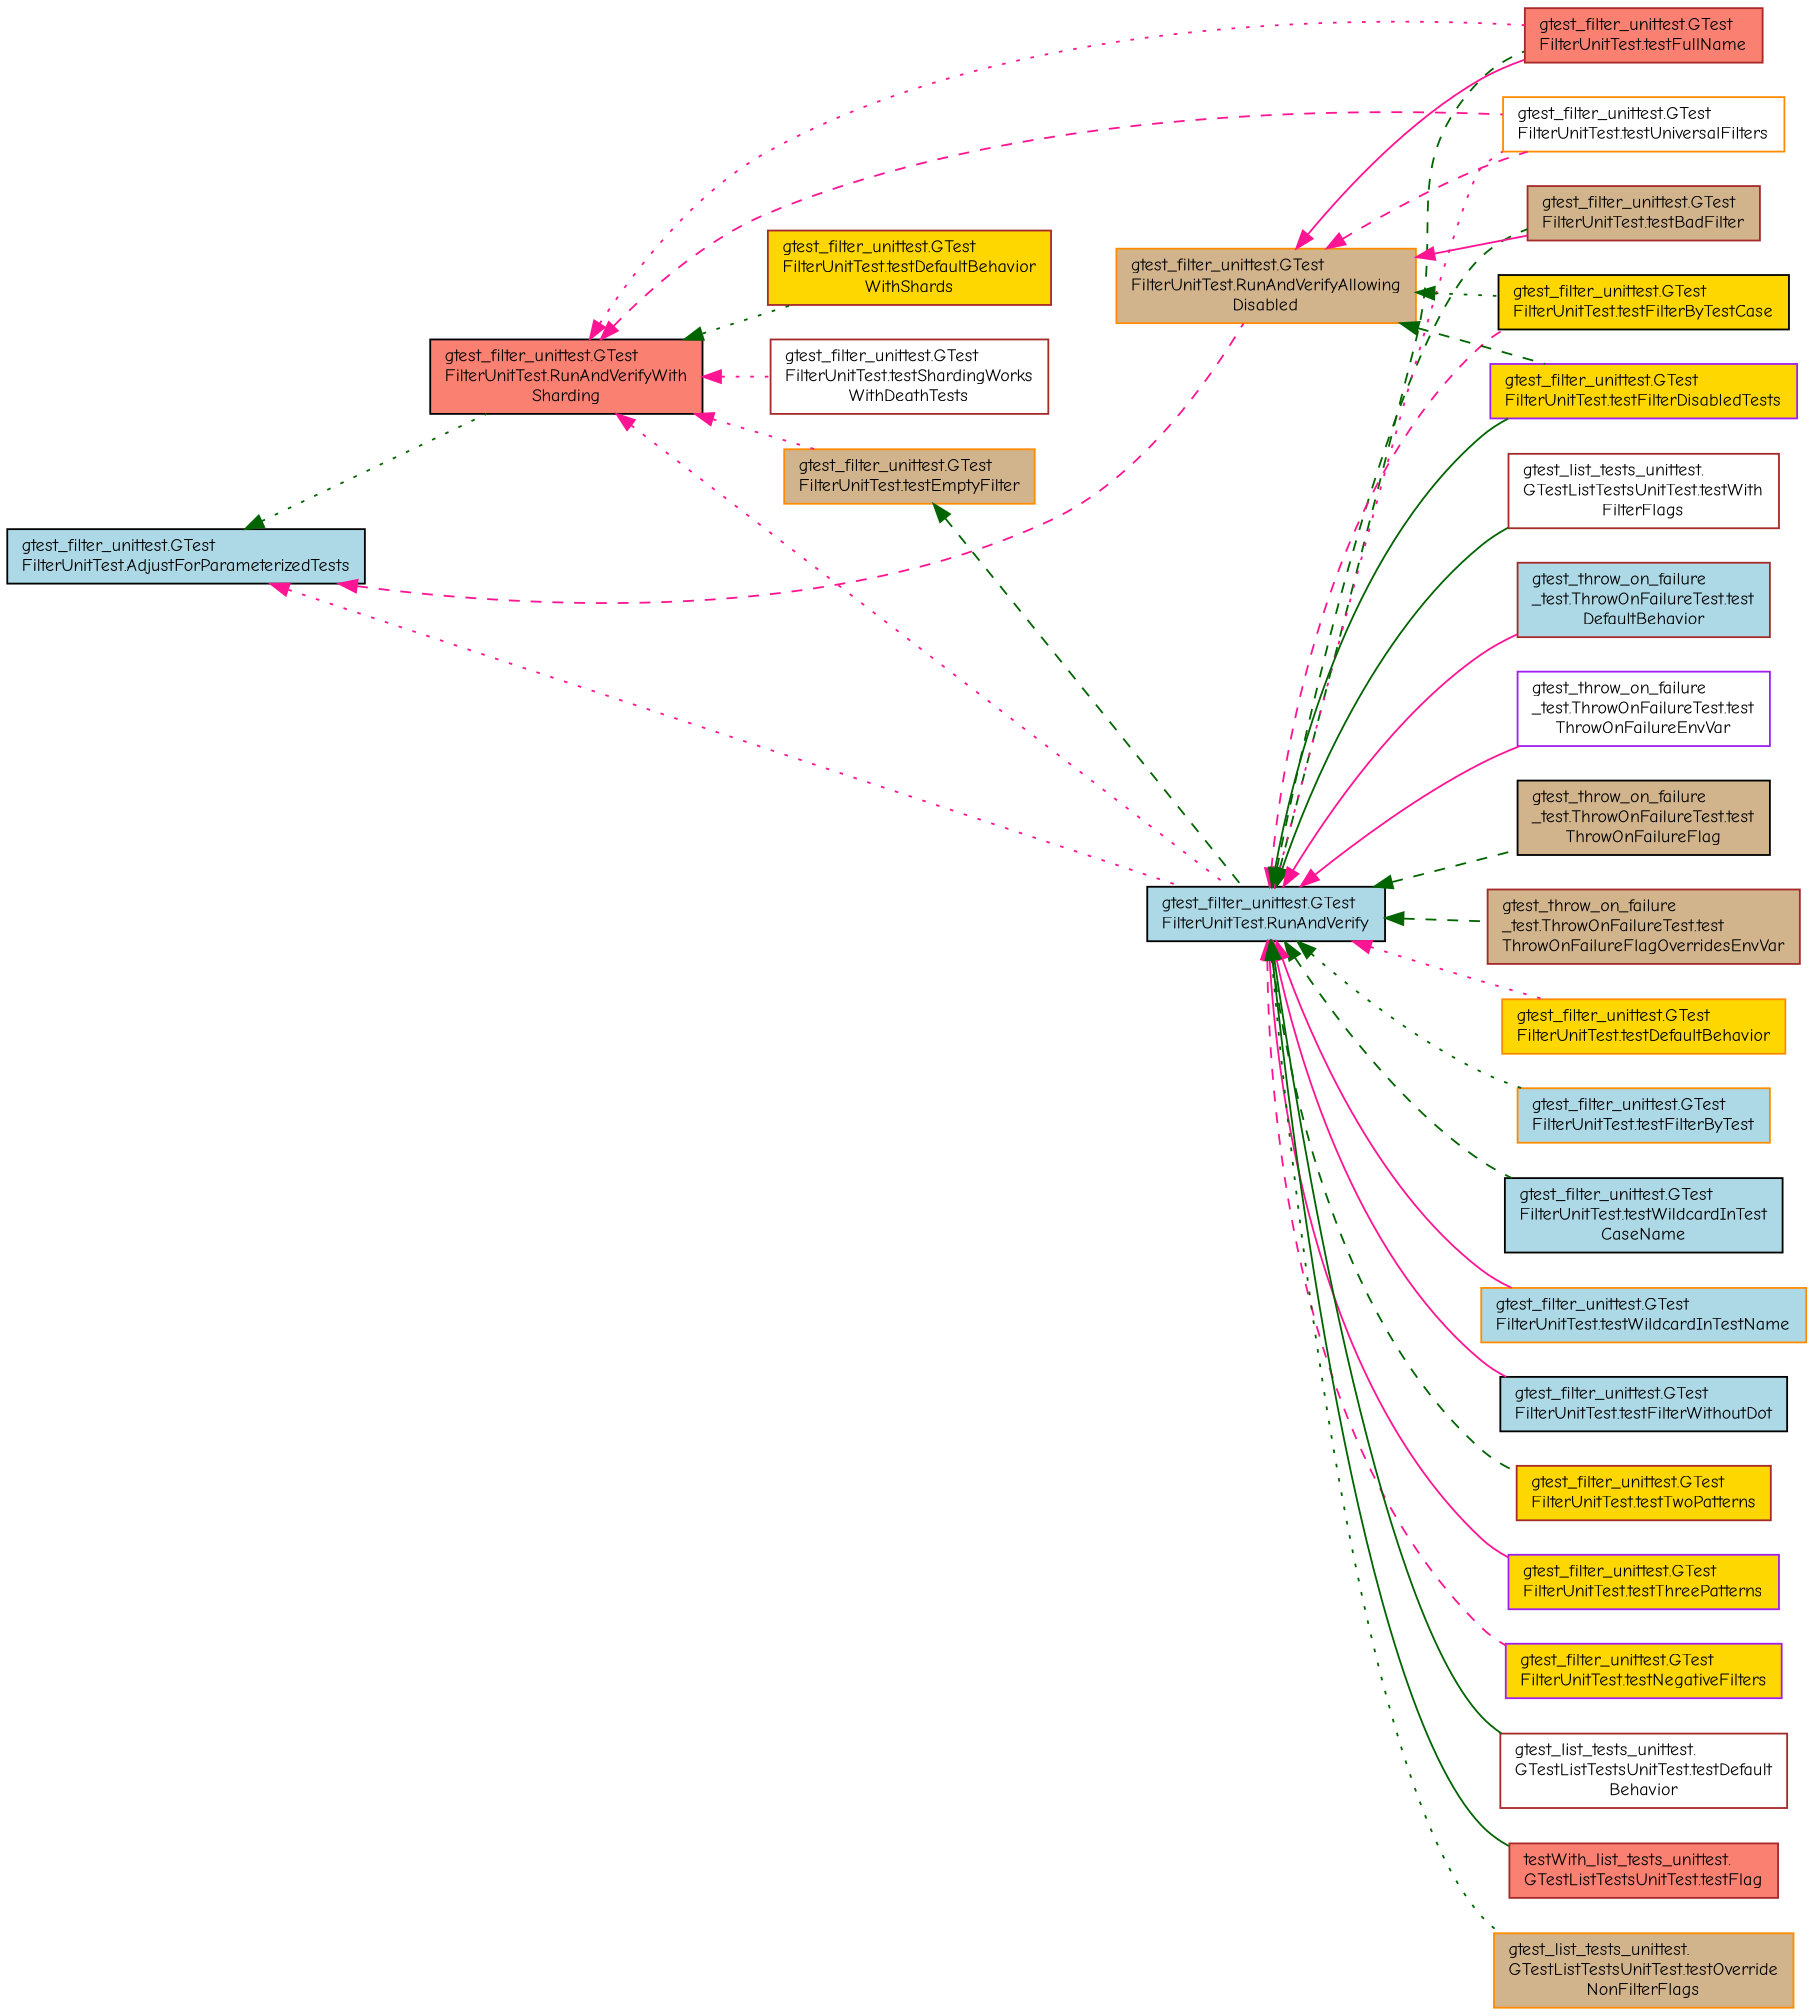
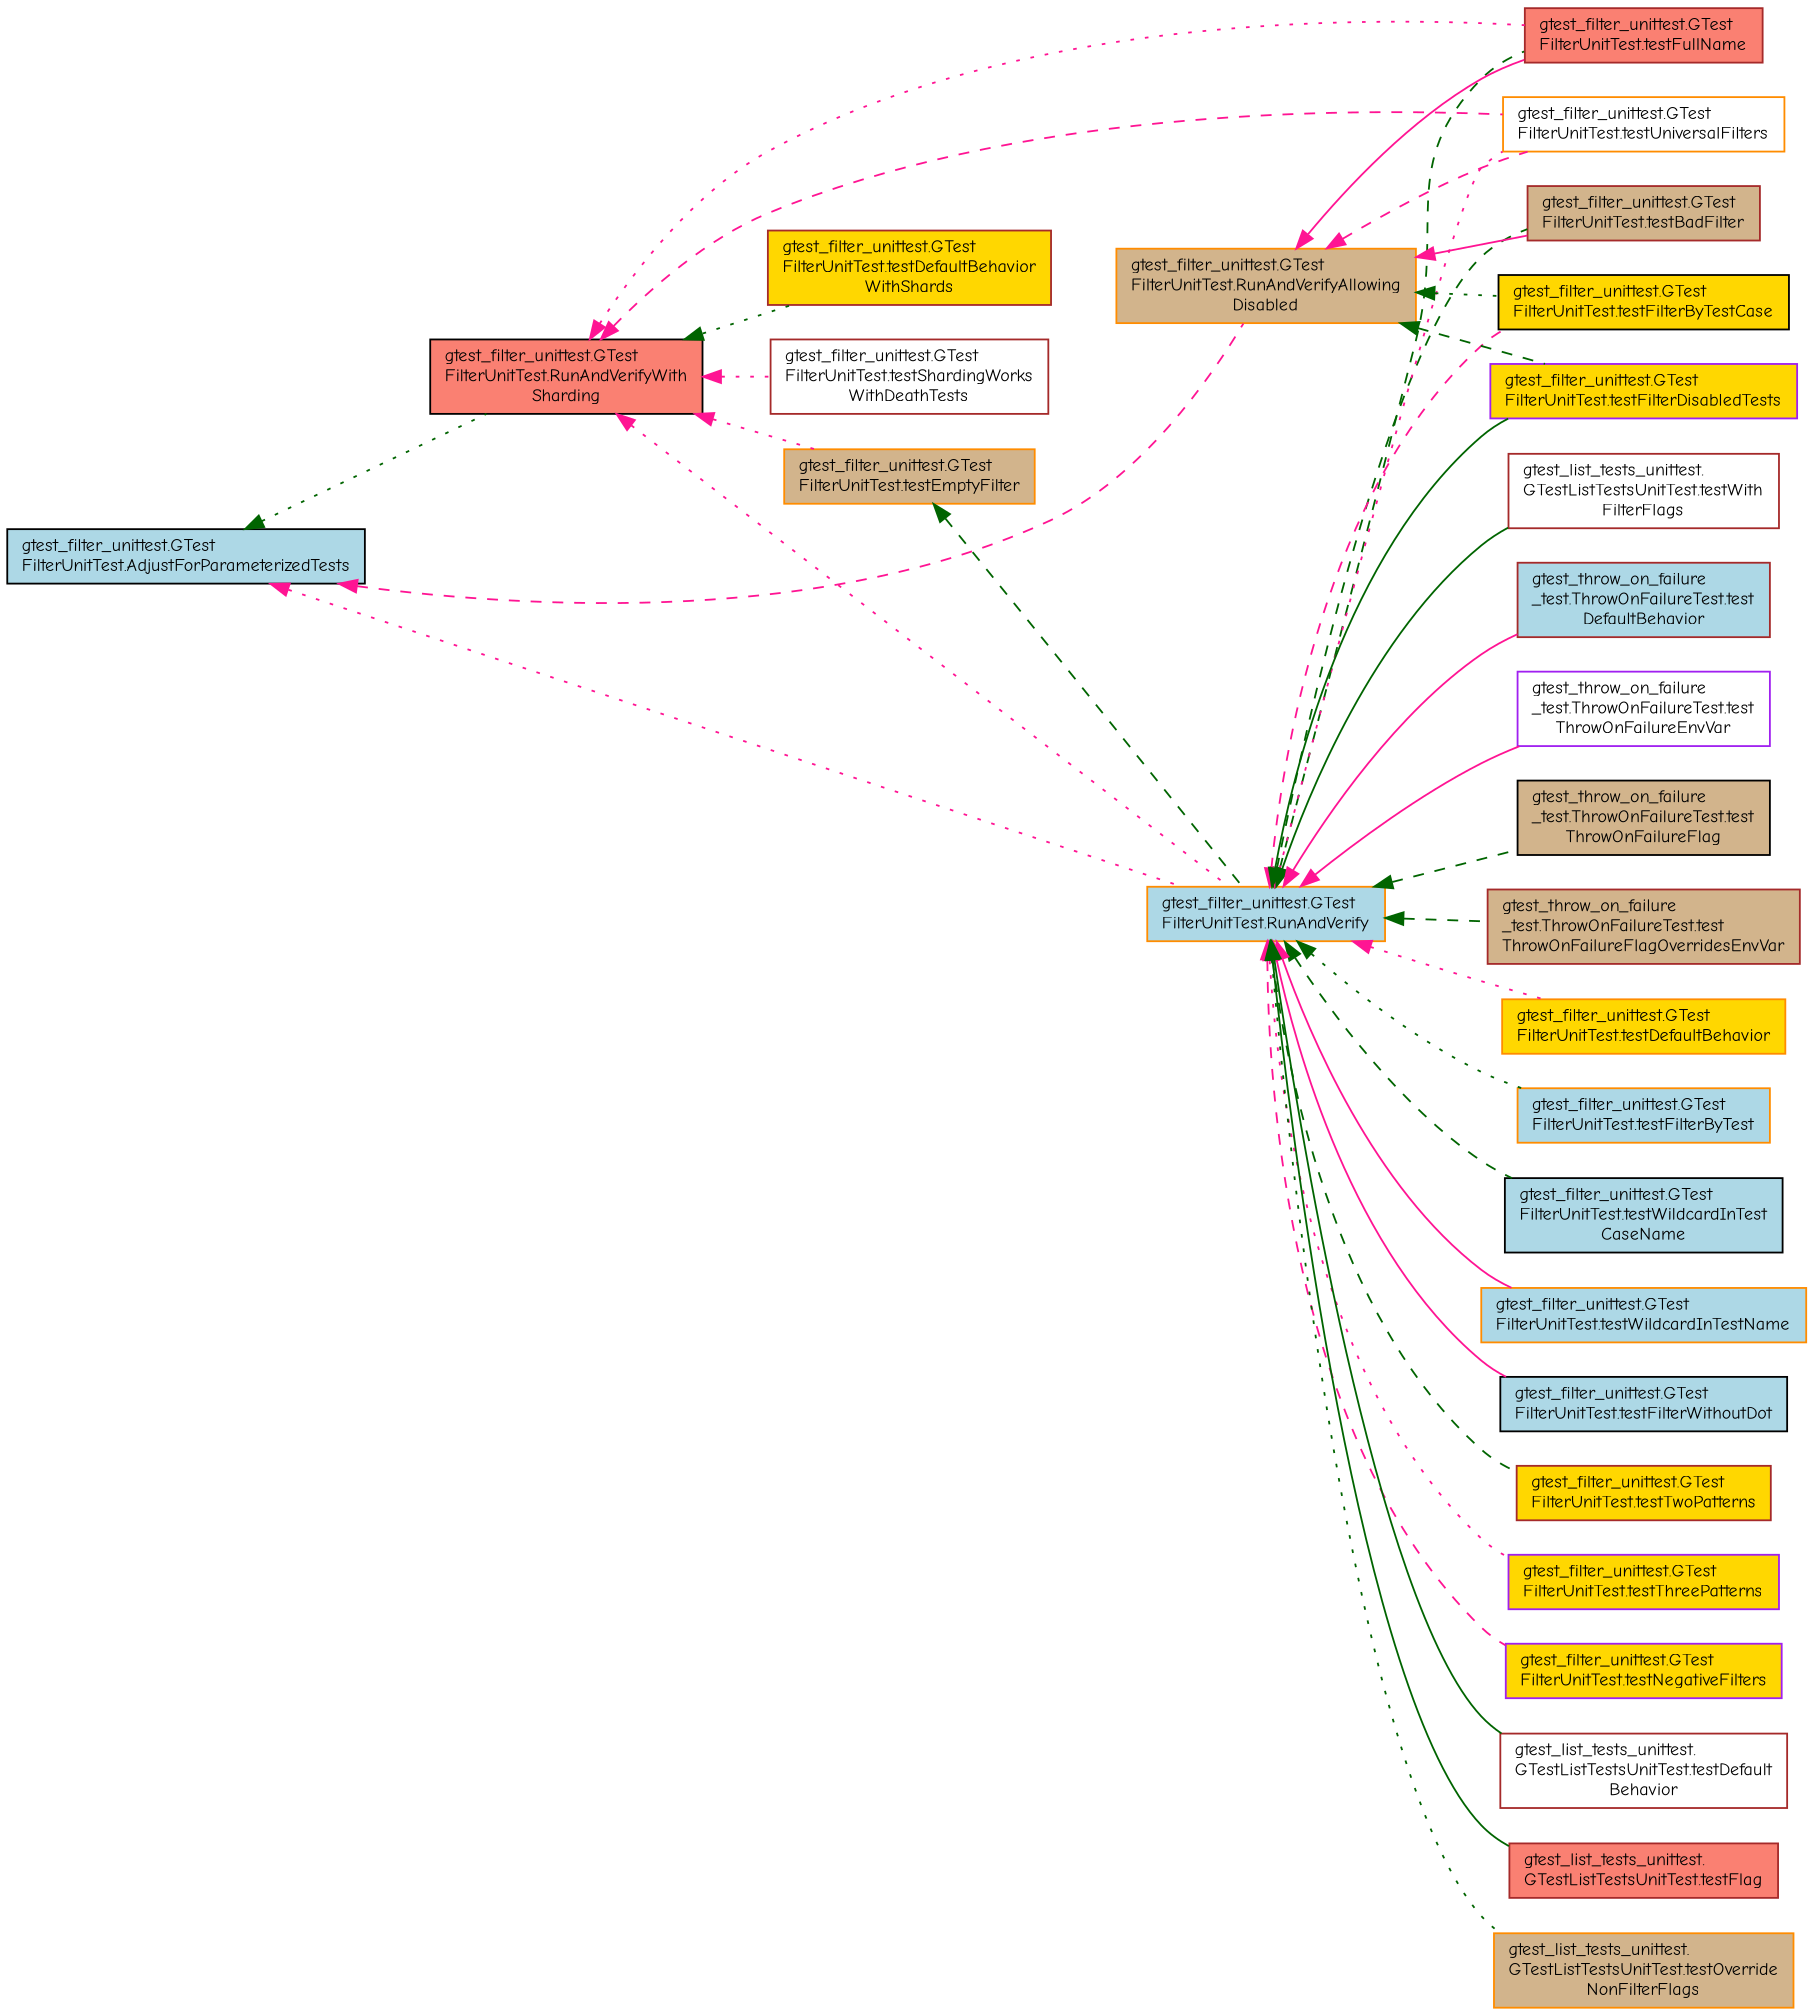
node "gtest_filter_unittest.GTest FilterUnitTest.RunAndVerify": color black -> darkorange
edge "gtest_filter_unittest.GTest FilterUnitTest.testThreePatterns" -> "gtest_filter_unittest.GTest FilterUnitTest.RunAndVerify": style solid -> dotted
node "testWith_list_tests_unittest. GTestListTestsUnitTest.testFlag": label "testWith_list_tests_unittest. GTestListTestsUnitTest.testFlag" -> "gtest_list_tests_unittest. GTestListTestsUnitTest.testFlag"
